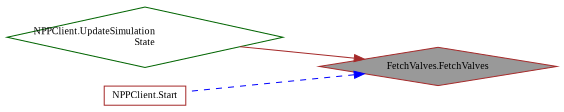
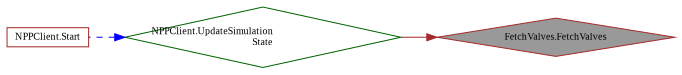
edge "NPPClient.Start" -> "FetchValves.FetchValves": now "NPPClient.Start" -> "NPPClient.UpdateSimulation State"
